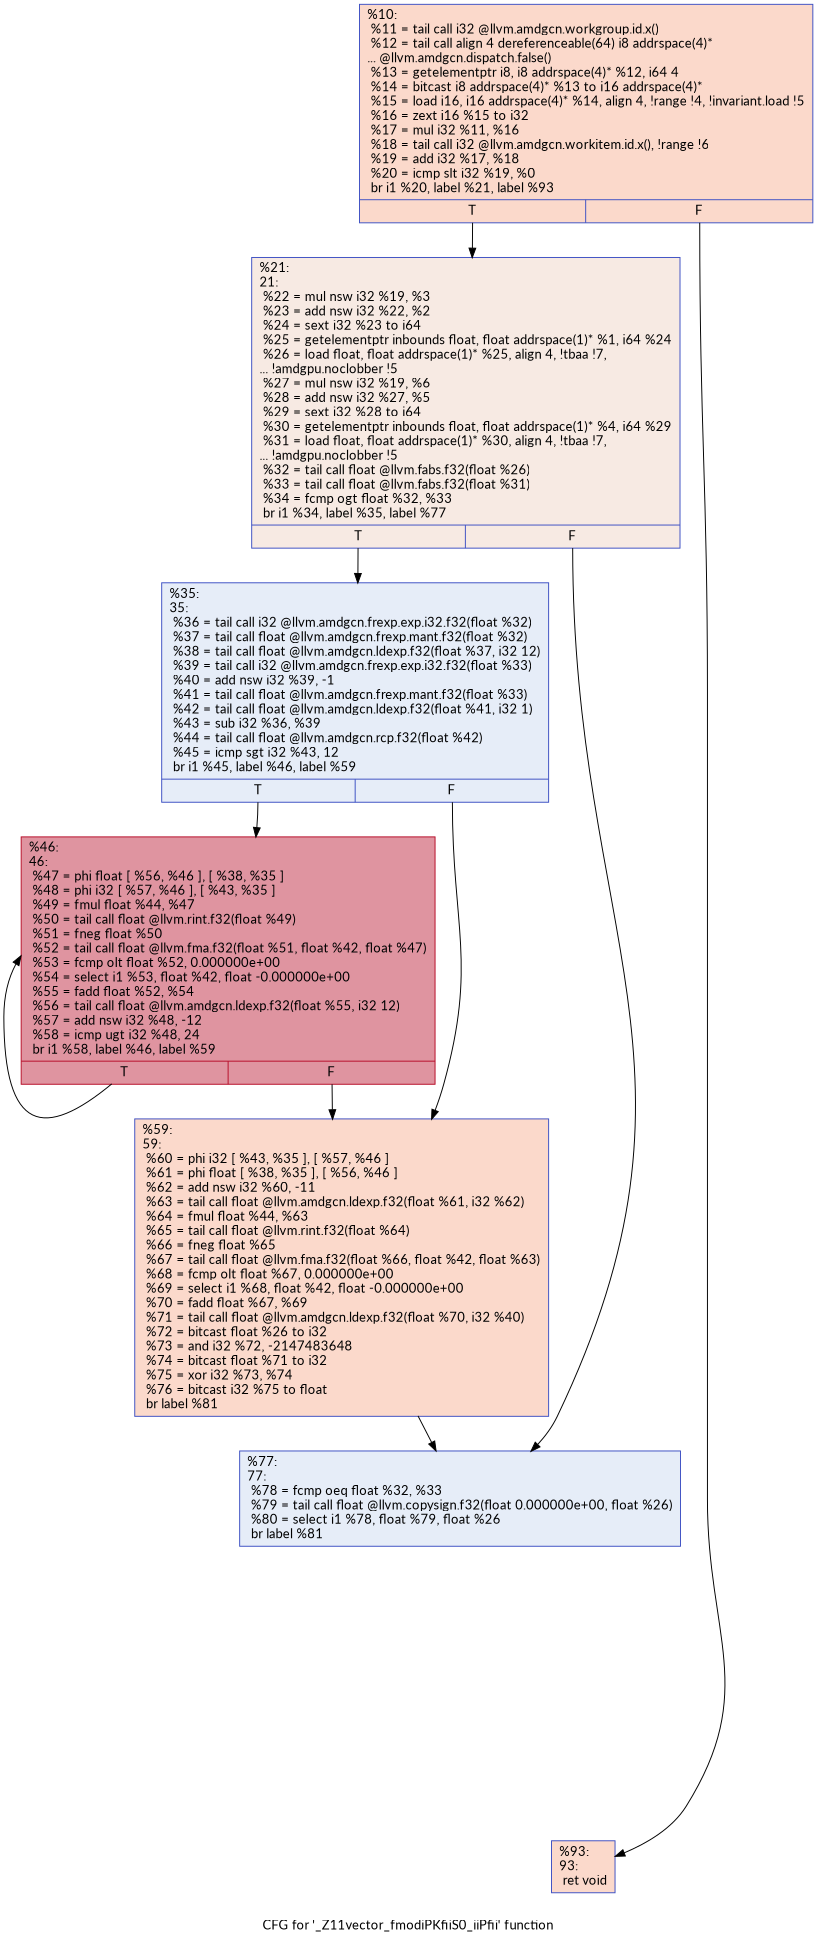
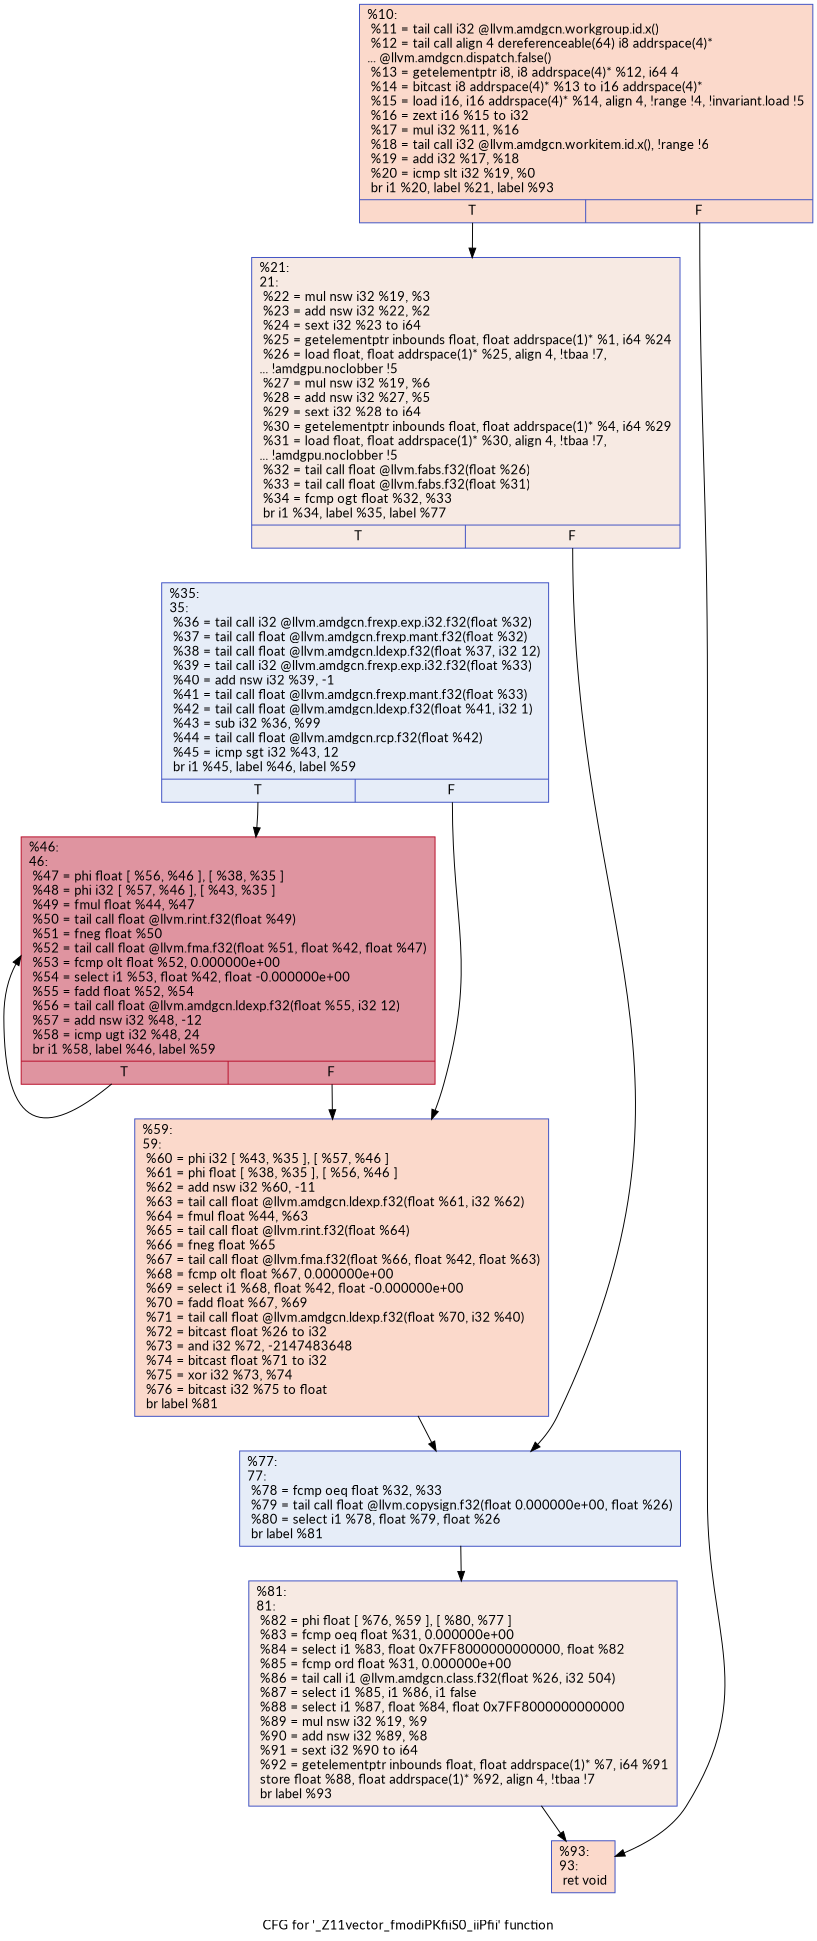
edge "%21:" -> "%35:": removed
node "%35:": text "%43 = sub i32 %36, %39" -> "%43 = sub i32 %36, %99"
node "%81:": added
